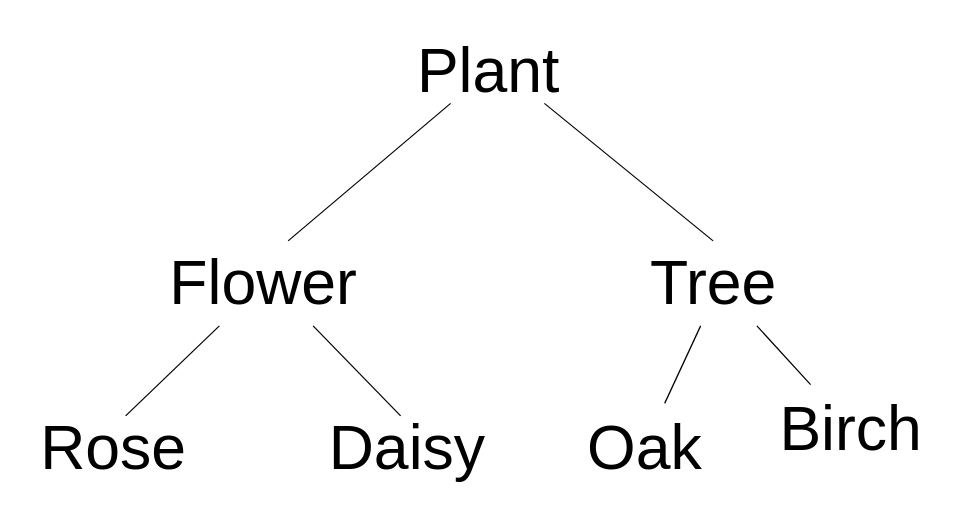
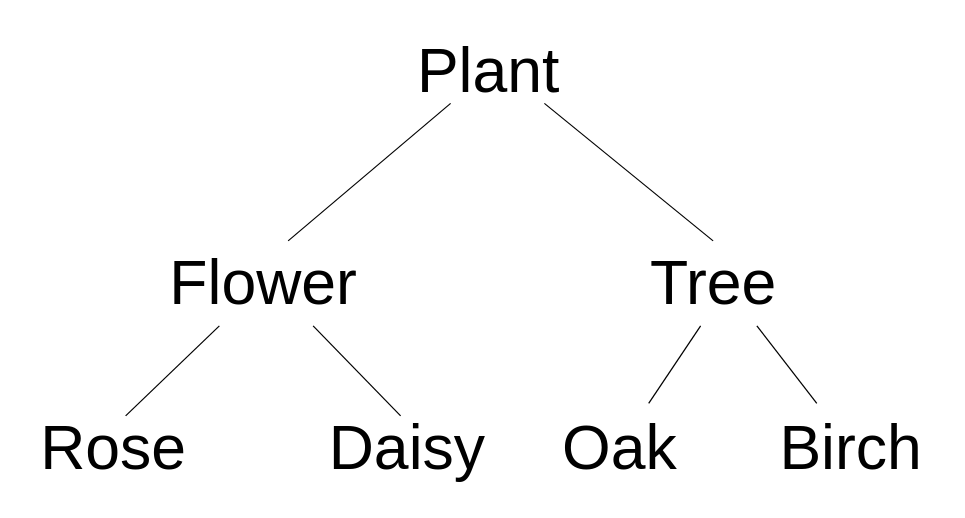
node "Birch": moved (851, 428) -> (851, 447)
node "Oak": moved (644, 447) -> (619, 447)
